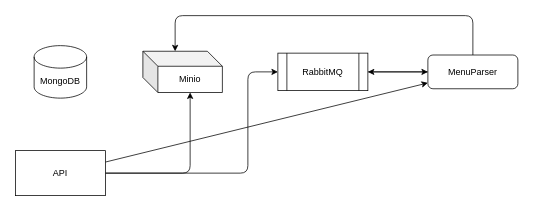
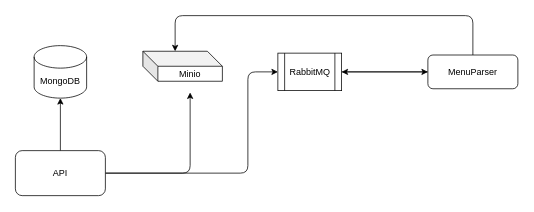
node "Minio": size 80x41 -> 80x30
node "RabbitMQ": size 90x38 -> 64x38
edge "API" -> "MenuParser": now "API" -> "MongoDB"
node "API": shape rectangle -> rounded rectangle
